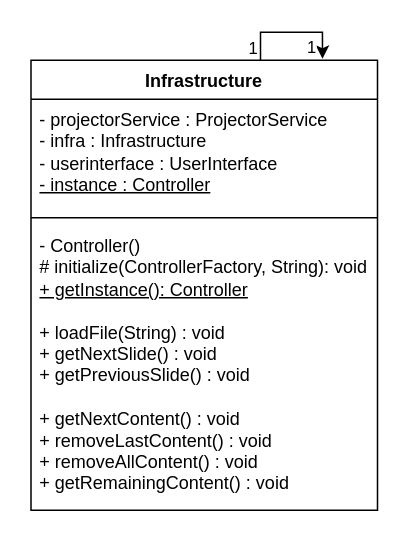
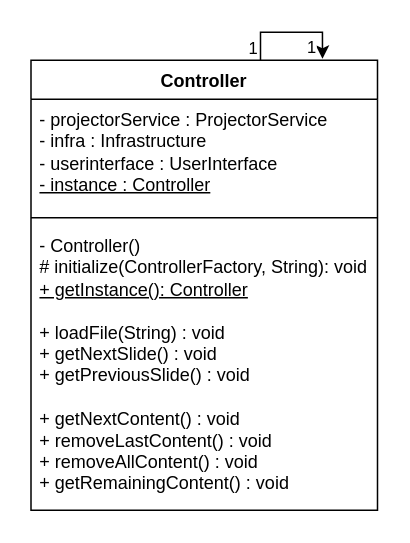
node "Infrastructure": label "Infrastructure" -> "Controller"
